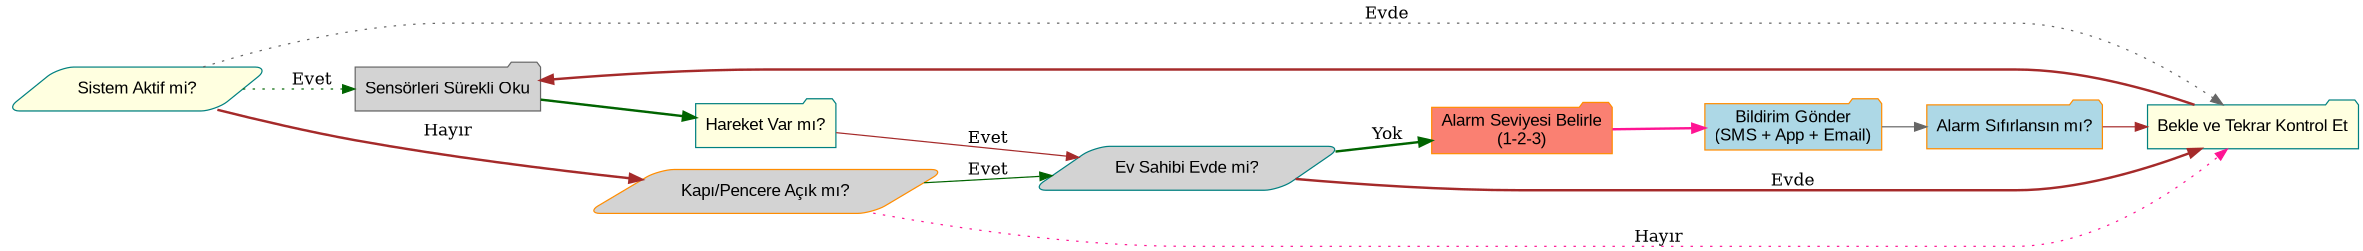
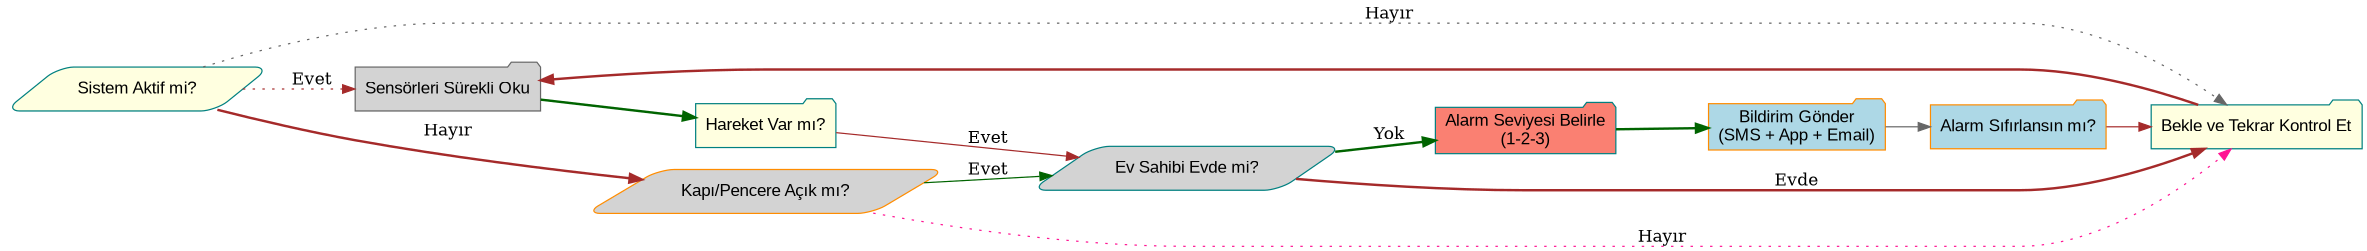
edge "Sistem Aktif mi?" -> "Bekle ve Tekrar Kontrol Et": label "Evde" -> "Hayır"
edge "Sistem Aktif mi?" -> "Sensörleri Sürekli Oku": color darkgreen -> brown
edge "Alarm Seviyesi Belirle (1-2-3)" -> "Bildirim Gönder (SMS + App + Email)": color deeppink -> darkgreen
node "Alarm Seviyesi Belirle (1-2-3)": color darkorange -> teal
